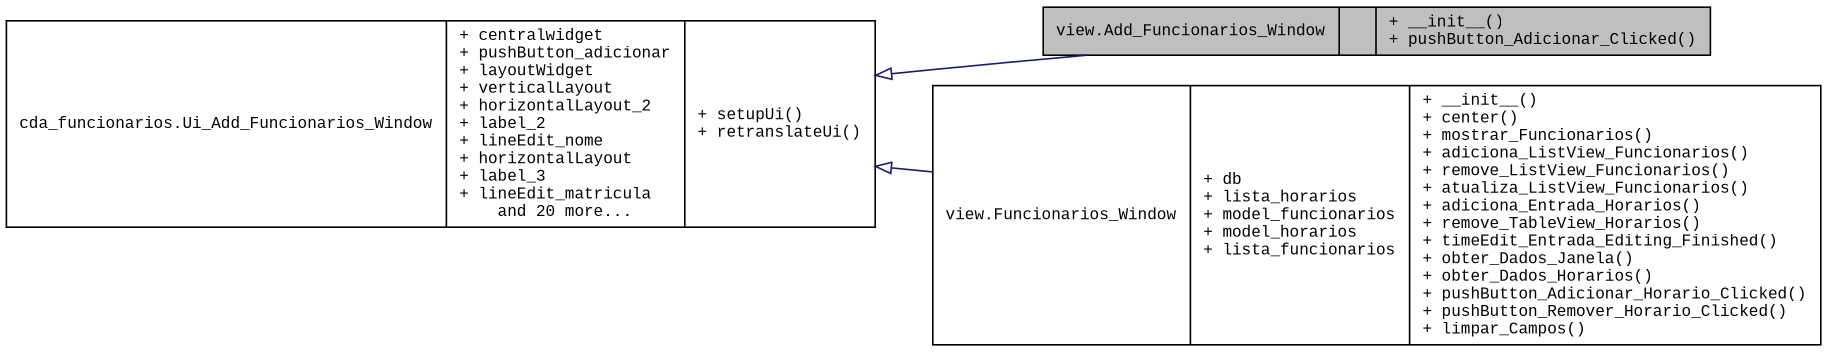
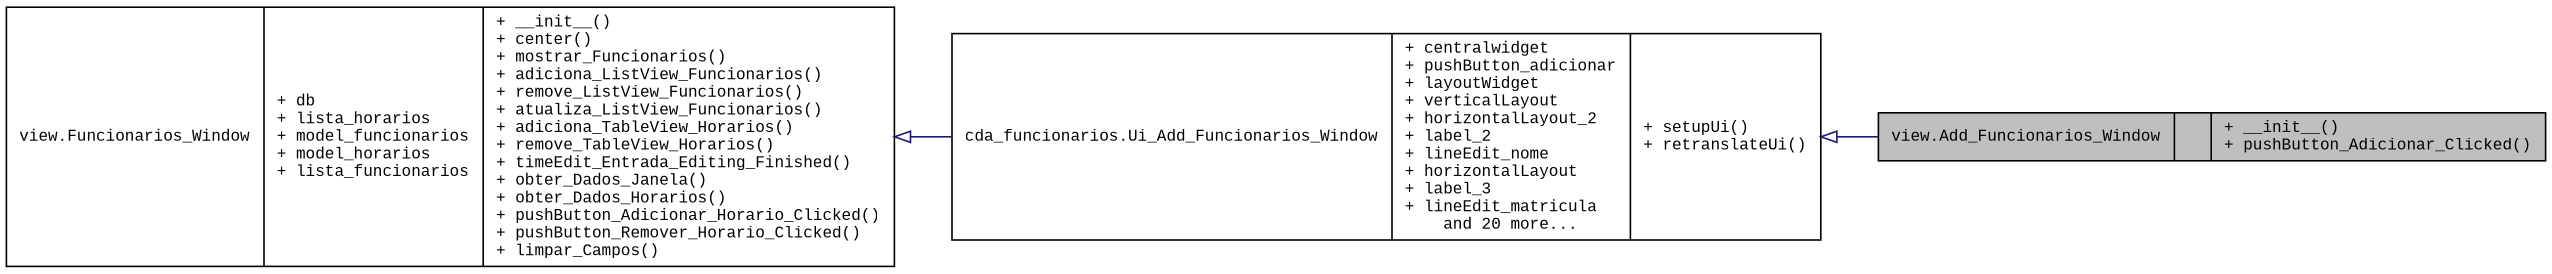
edge "view.Funcionarios_Window" -> "cda_funcionarios.Ui_Add_Funcionarios_Window": reversed
node "view.Funcionarios_Window": text "+ adiciona_Entrada_Horarios()" -> "+ adiciona_TableView_Horarios()"
